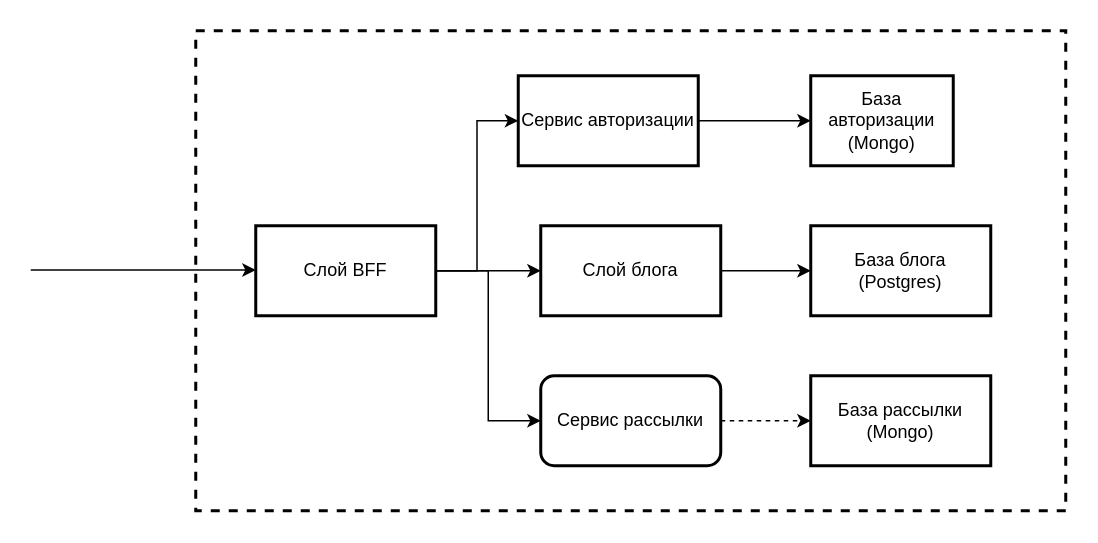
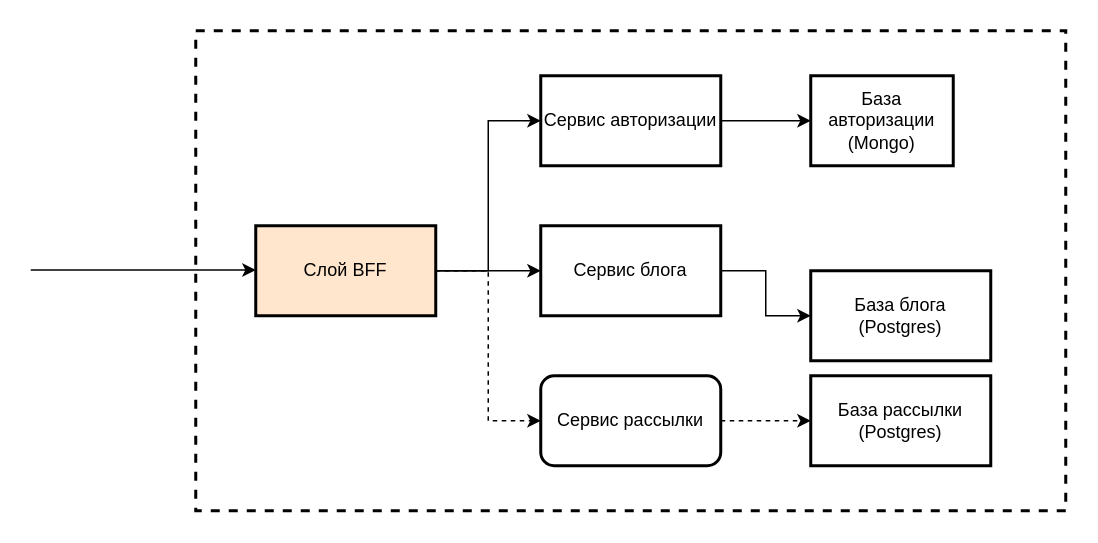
node "Сервис авторизации": moved (608, 121) -> (631, 121)
node "Слой BFF": fillcolor #ffffff -> #ffe6cc
node "Слой блога": label "Слой блога" -> "Сервис блога"
node "База блога (Postgres)": moved (901, 271) -> (901, 316)
edge "Слой BFF" -> "Сервис рассылки": style solid -> dashed
node "База рассылки (Mongo)": label "База рассылки (Mongo)" -> "База рассылки (Postgres)"
